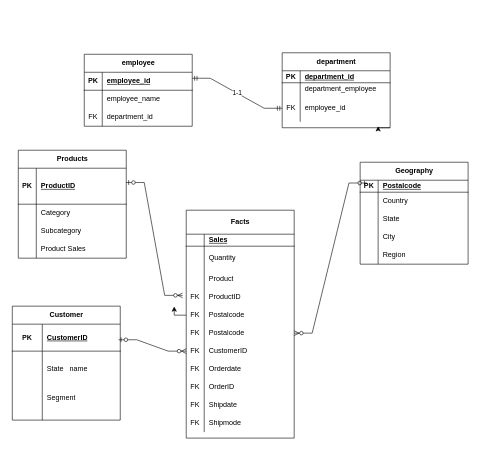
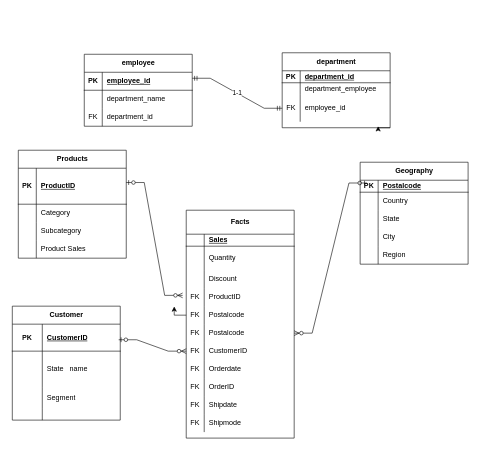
node "employee_name": label "employee_name" -> "department_name"
node "Product": label "Product" -> "Discount"
